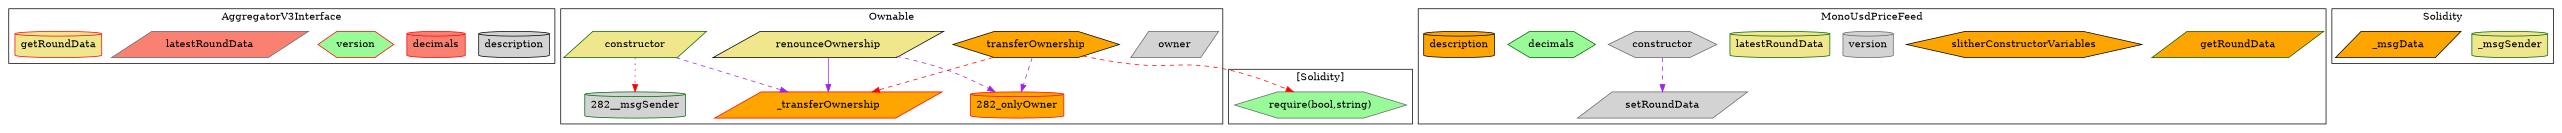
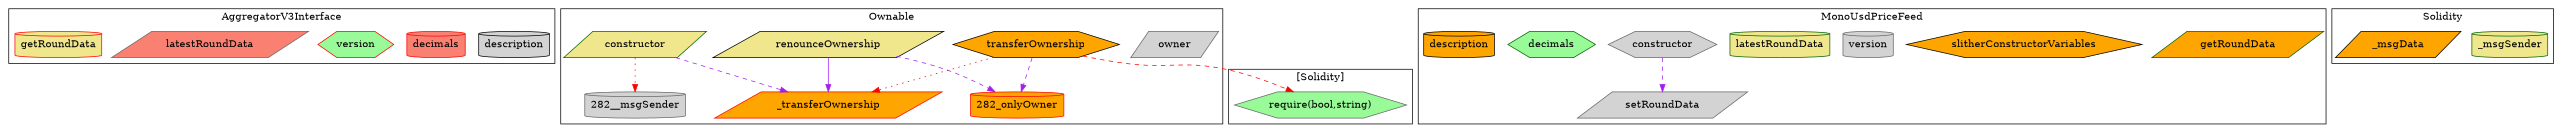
edge "transferOwnership" -> "_transferOwnership": style dashed -> dotted
node "282__msgSender": color darkgreen -> gray40
